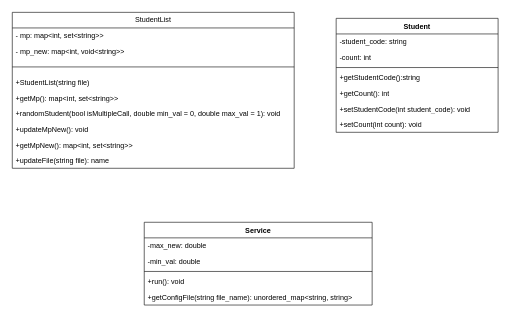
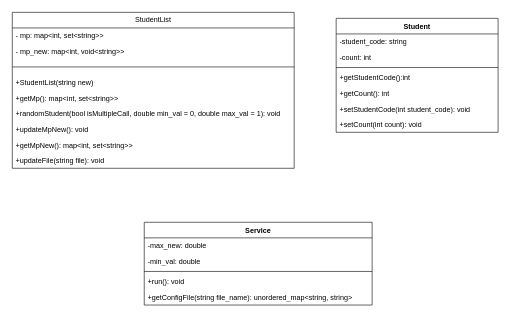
node "+getStudentCode():string": label "+getStudentCode():string" -> "+getStudentCode():int"
node "+StudentList(string file)": label "+StudentList(string file)" -> "+StudentList(string new)"
node "+updateFile(string file): name": label "+updateFile(string file): name" -> "+updateFile(string file): void"
